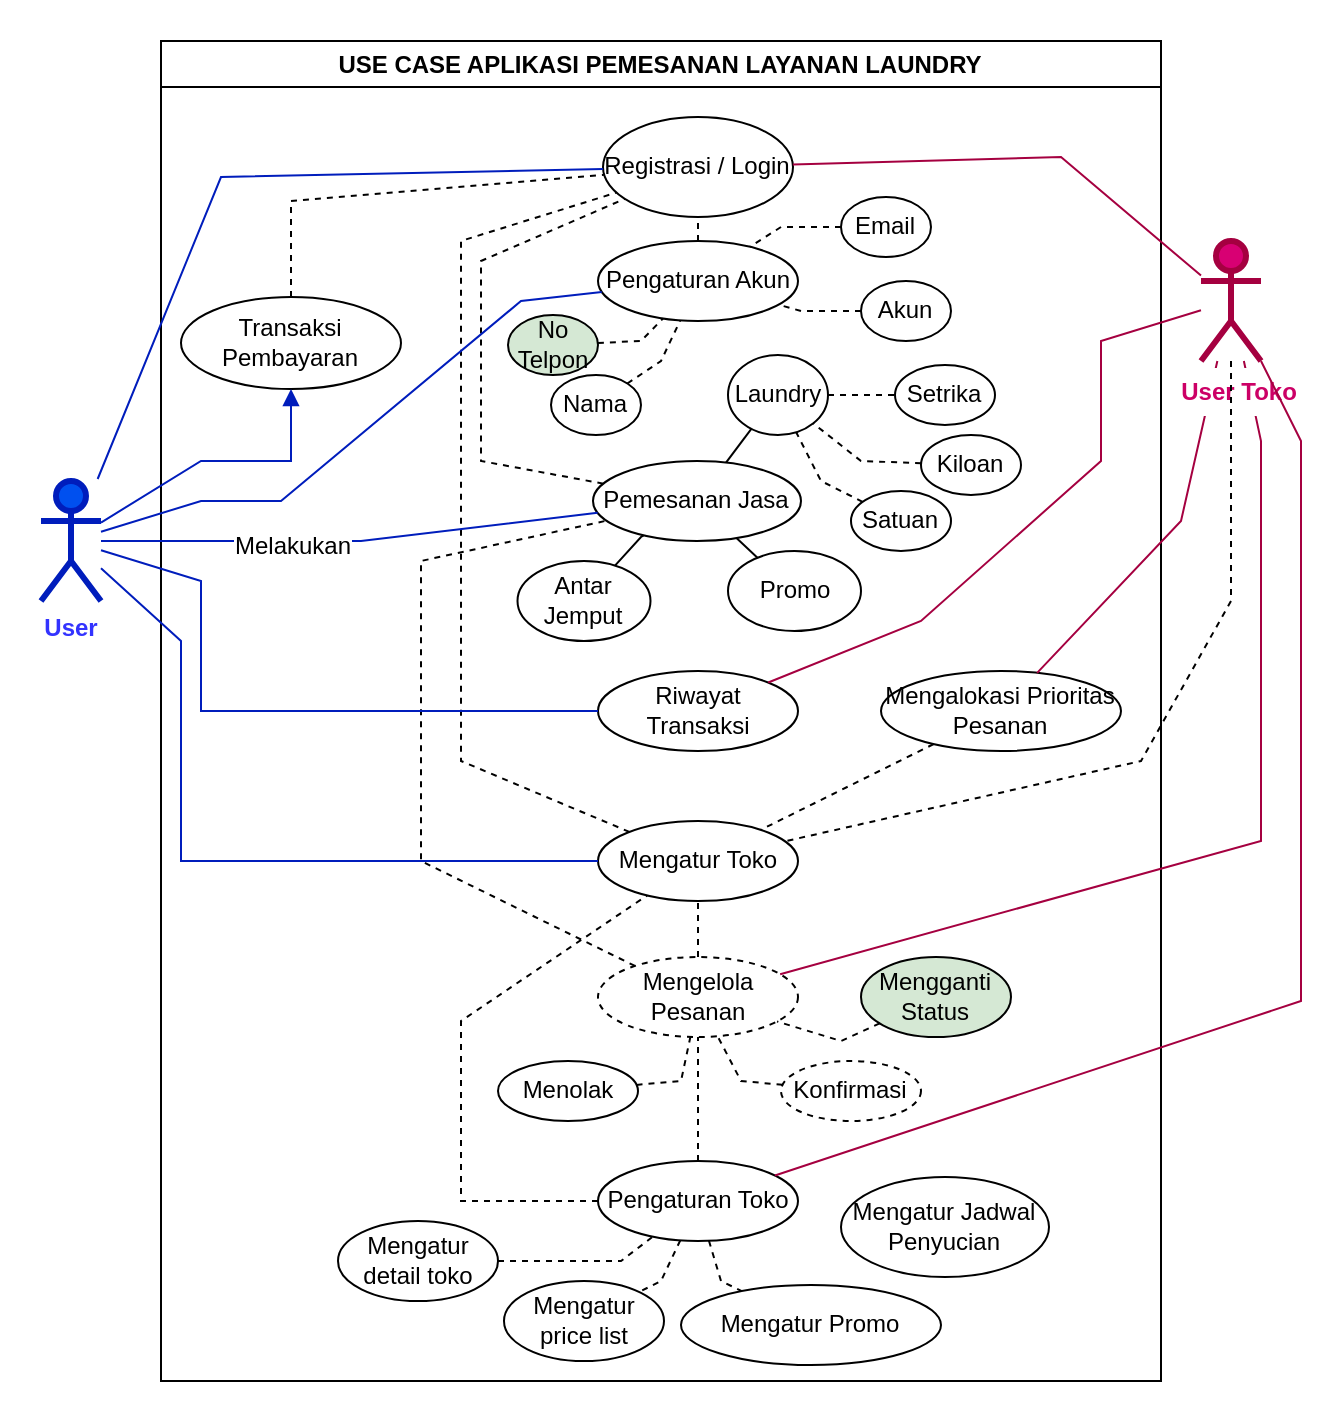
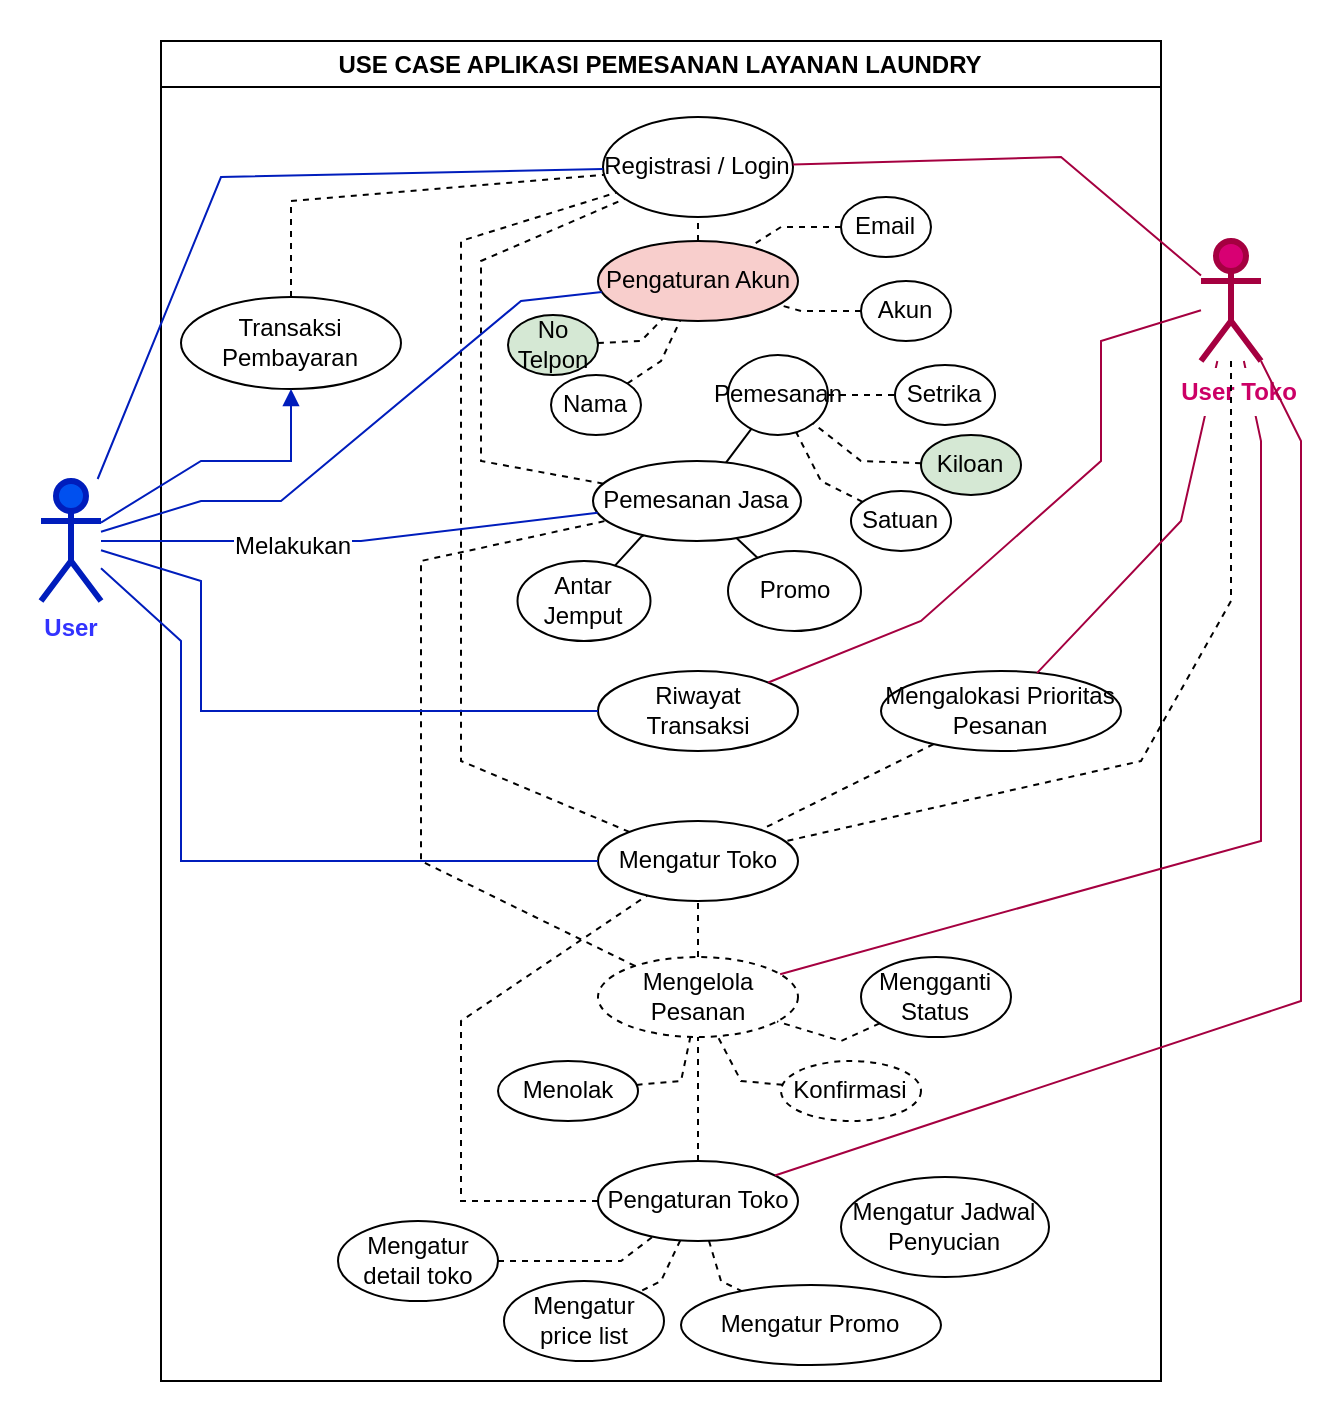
node "Pengaturan Akun": fillcolor #ffffff -> #f8cecc
node "Laundry": label "Laundry" -> "Pemesanan"
node "Kiloan": fillcolor #ffffff -> #d5e8d4
node "Mengganti Status": fillcolor #d5e8d4 -> #ffffff
